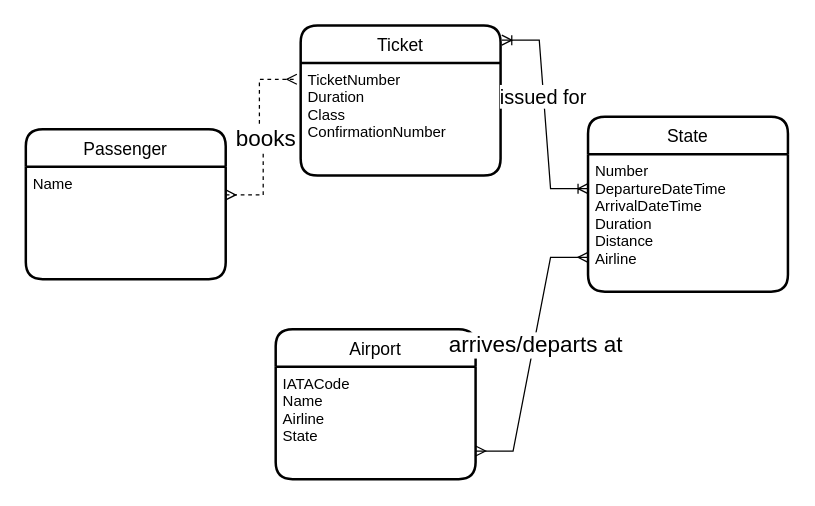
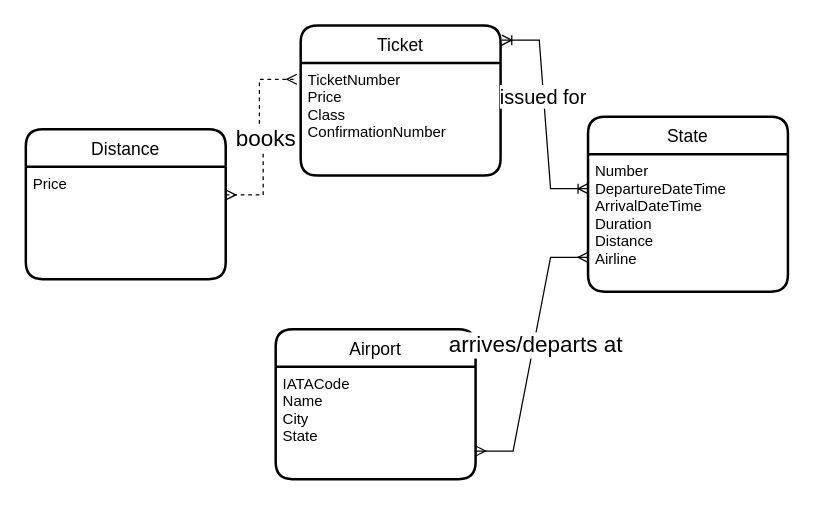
node "TicketNumber Duration Class ConfirmationNumber": label "TicketNumber Duration Class ConfirmationNumber" -> "TicketNumber Price Class ConfirmationNumber"
node "Passenger": label "Passenger" -> "Distance"
node "Name": label "Name" -> "Price"
node "IATACode Name Airline State": label "IATACode Name Airline State" -> "IATACode Name City State"
